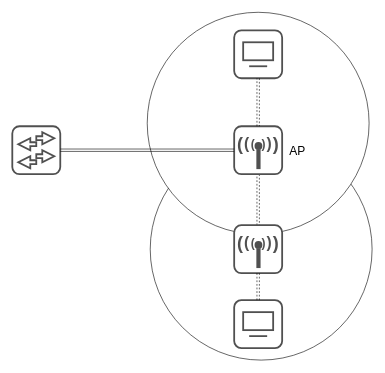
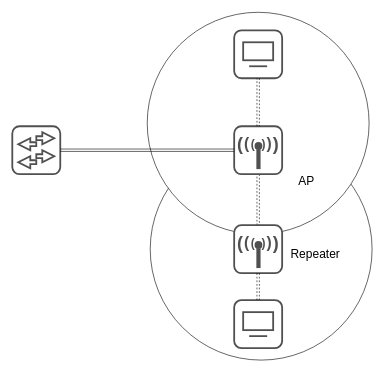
node "AP": moved (297, 150) -> (306, 180)
node "Repeater": added
